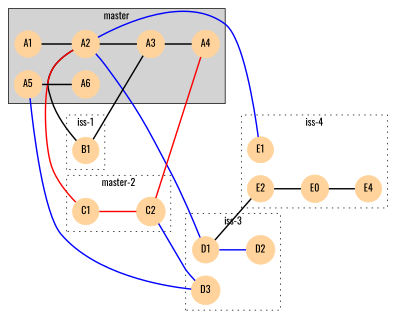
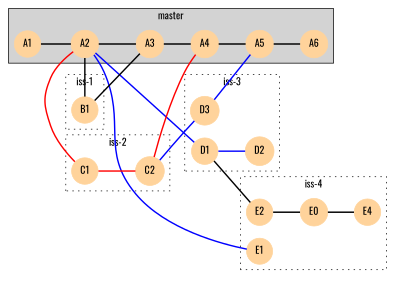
edge "A4" -- "A5": added
cluster "master-2": label "master-2" -> "iss-2"
